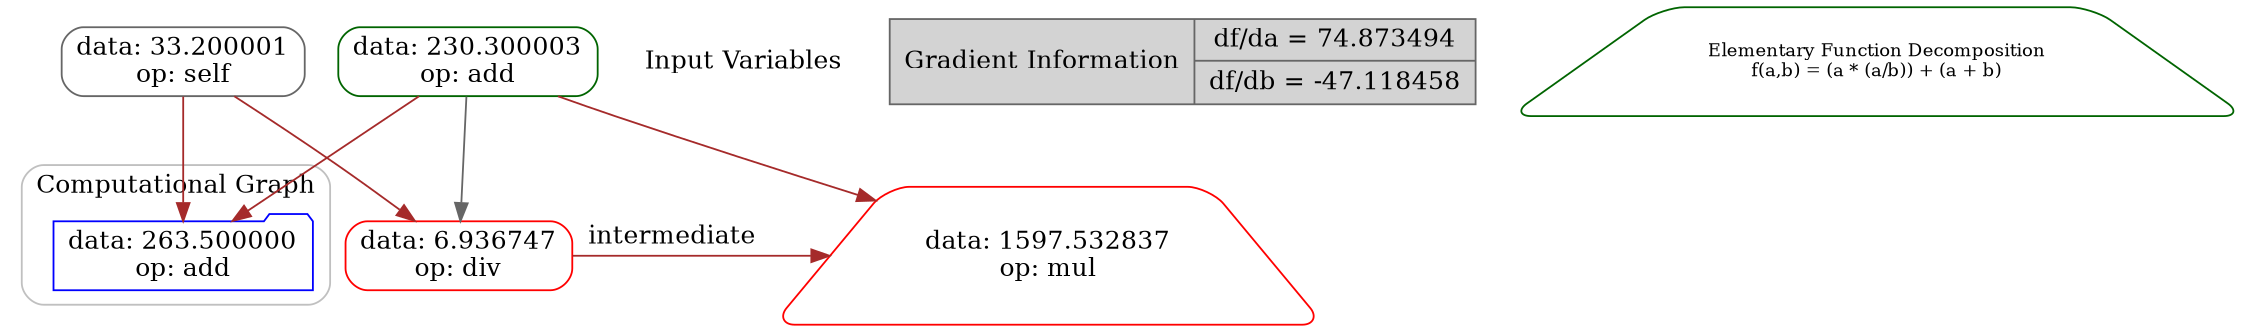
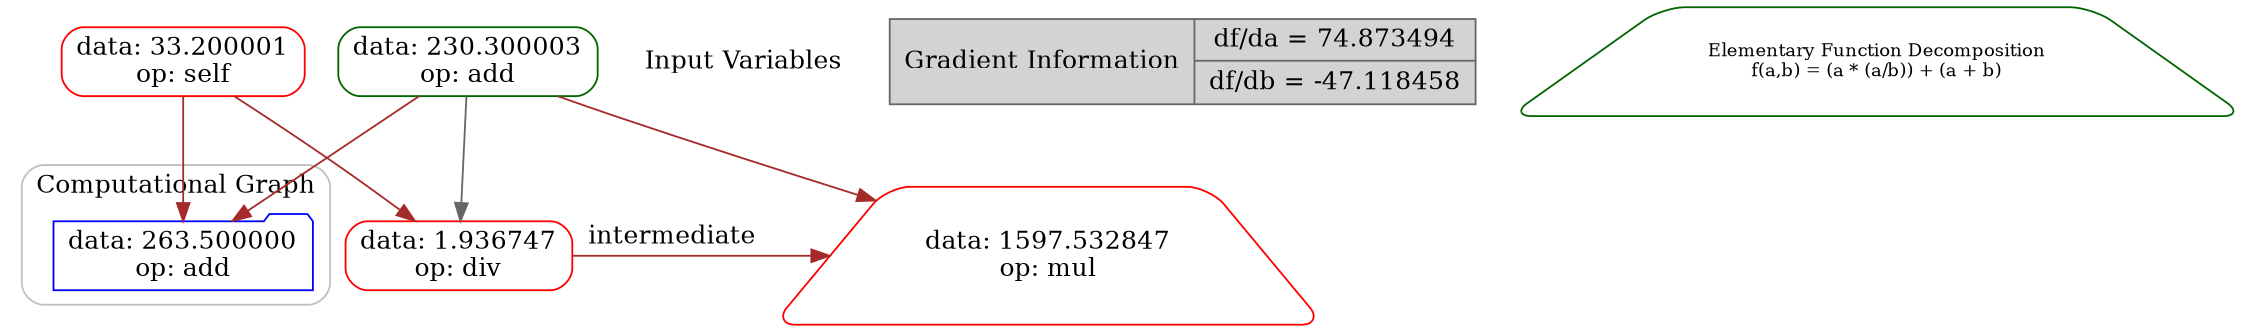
node "data: 33.200001 op: self": color gray40 -> red
node "data: 6.936747 op: div": label "data: 6.936747 op: div" -> "data: 1.936747 op: div"
node "data: 1597.532837 op: mul": label "data: 1597.532837 op: mul" -> "data: 1597.532847 op: mul"
